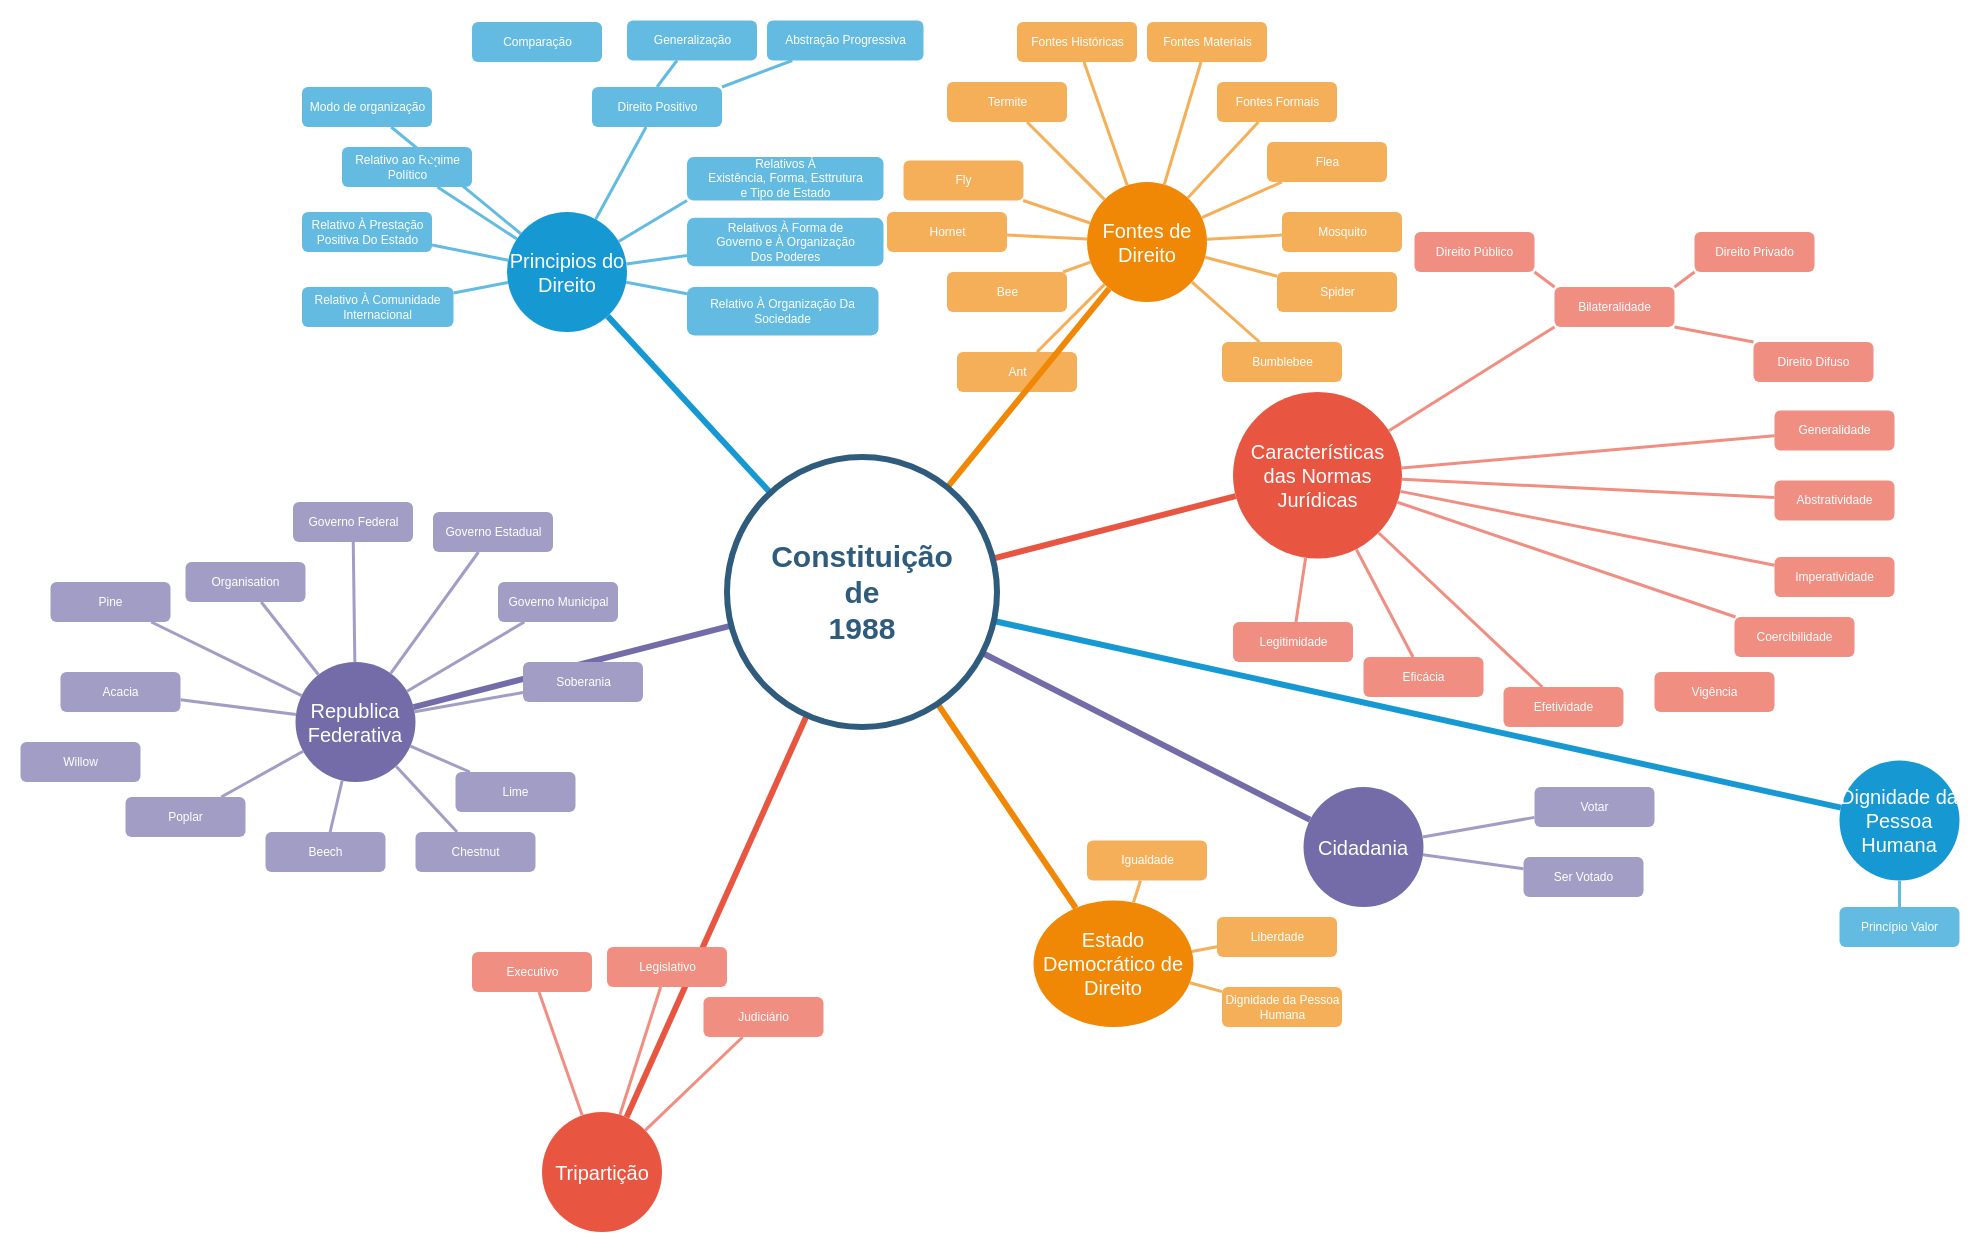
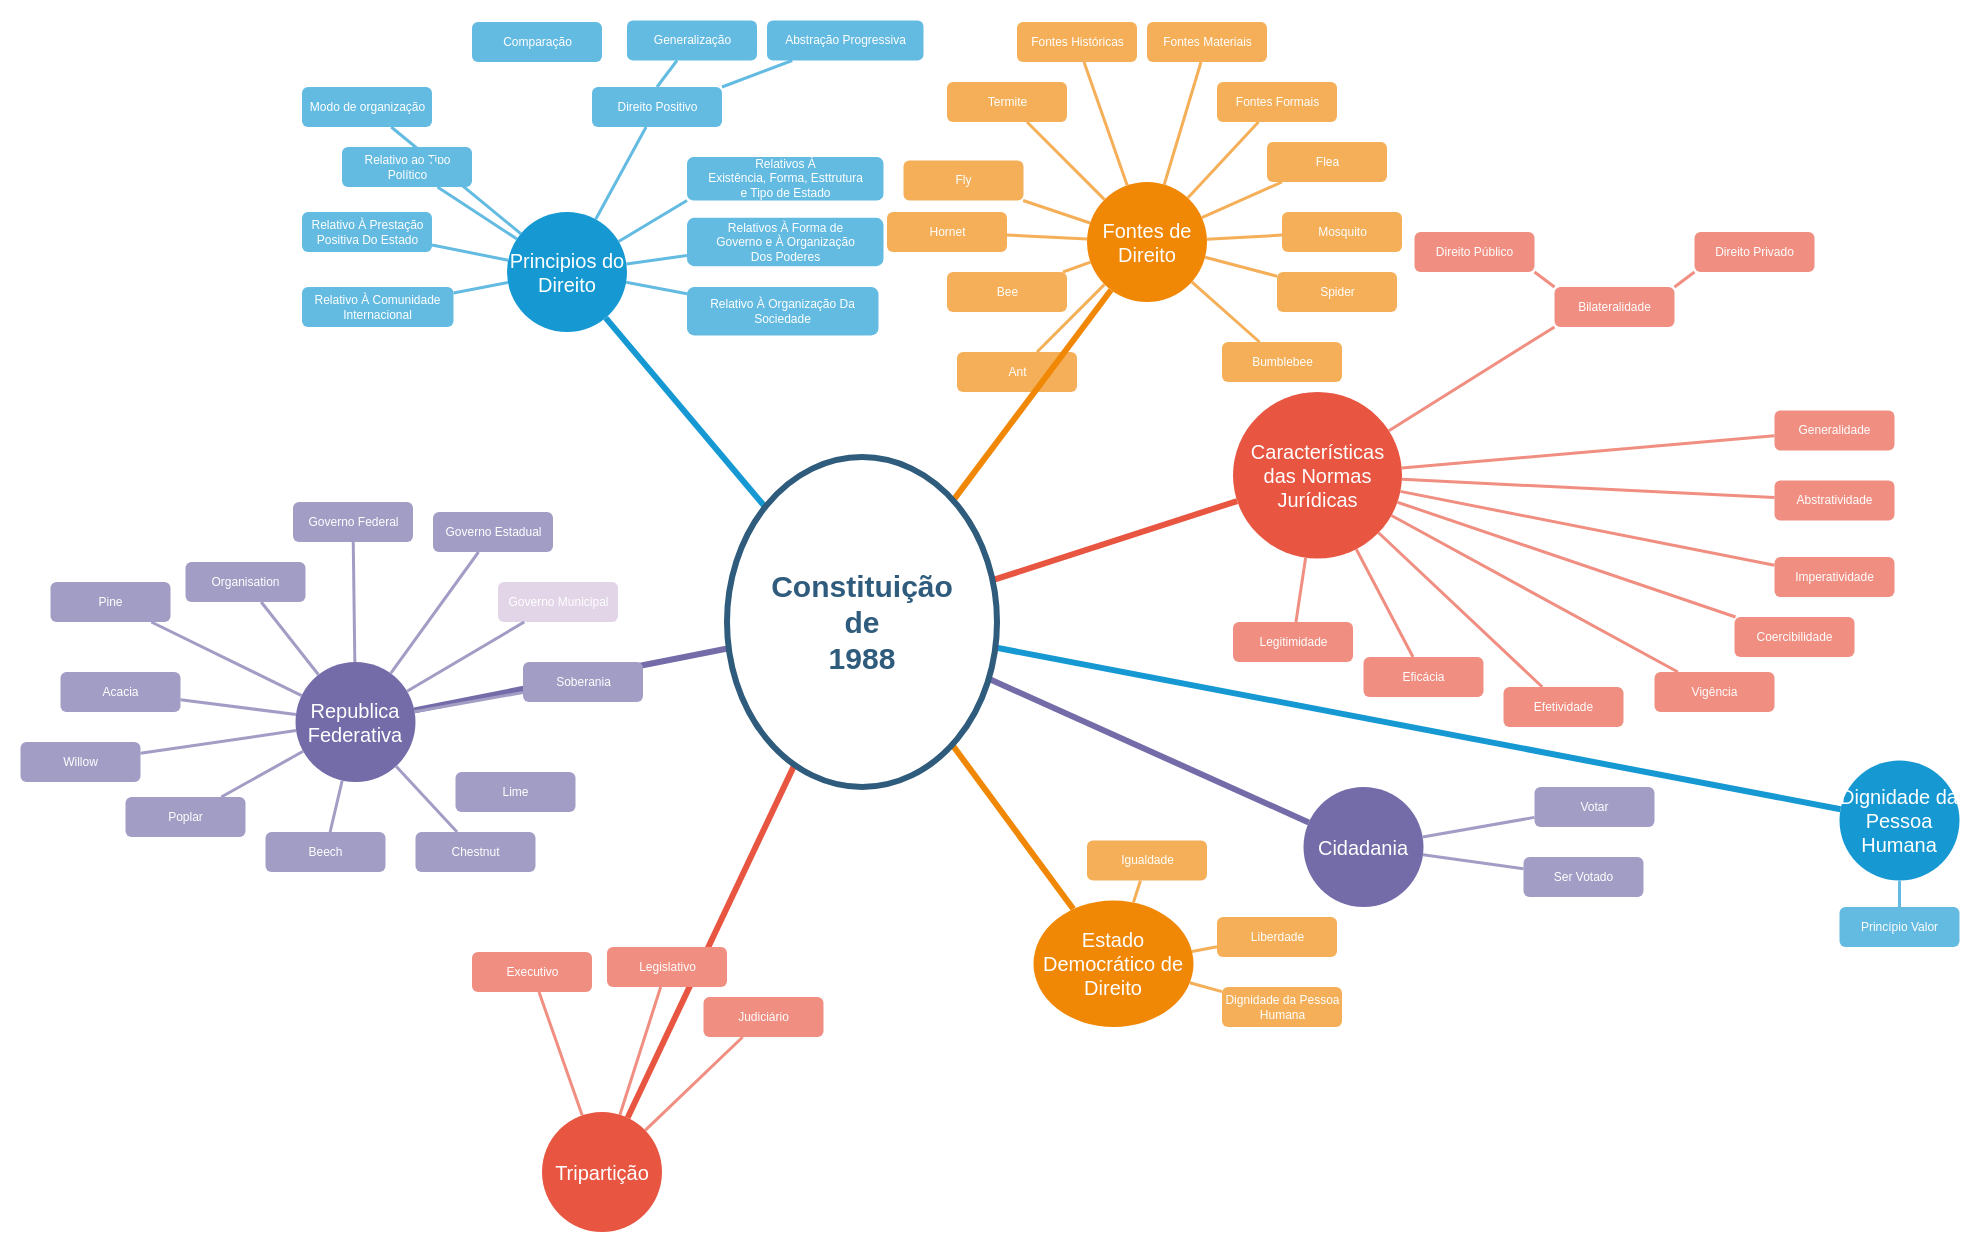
node "Relativo ao Regime Político": label "Relativo ao Regime Político" -> "Relativo ao Tipo Político"
edge "Bilateralidade" -- "Direito Difuso": removed
node "Direito Difuso": removed
node "Constituição de 1988": size 270x270 -> 270x330
edge "Características das Normas Jurídicas" -- "Vigência": added
node "Governo Municipal": fillcolor #a29dc5 -> #e1d5e7
edge "Republica Federativa" -- "Willow": added
edge "Republica Federativa" -- "Lime": removed
